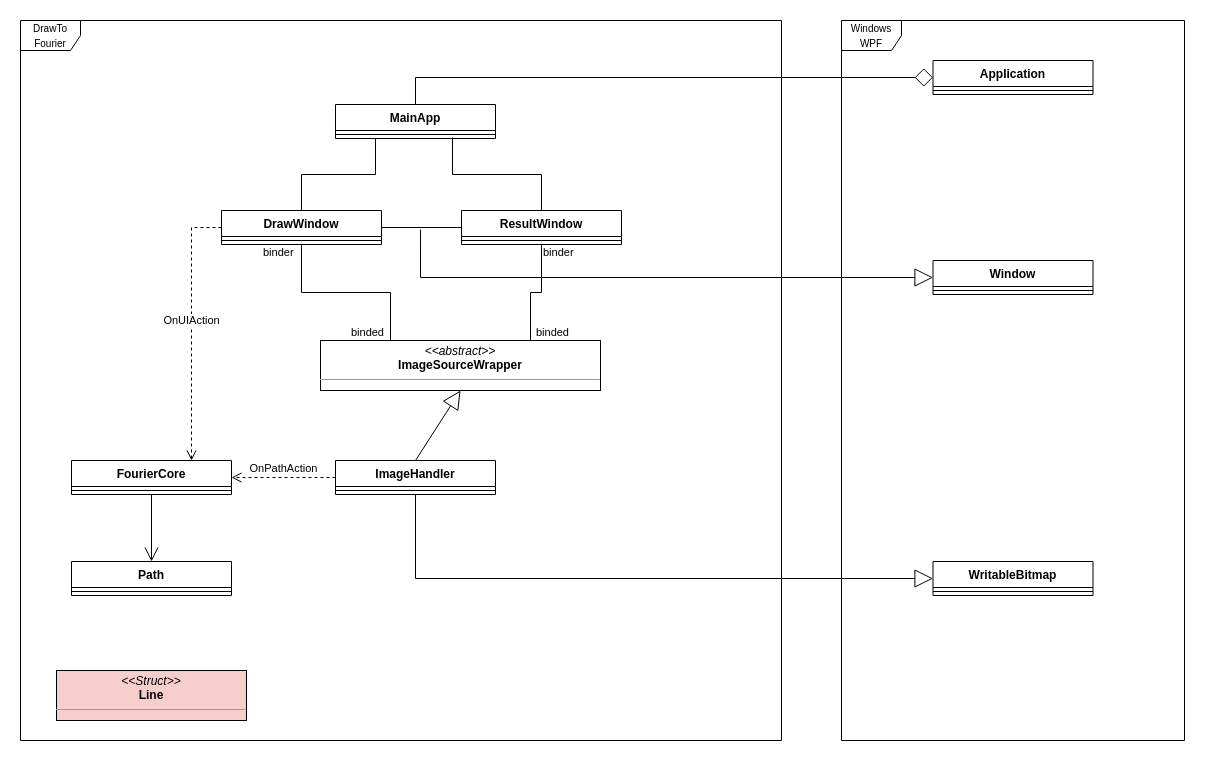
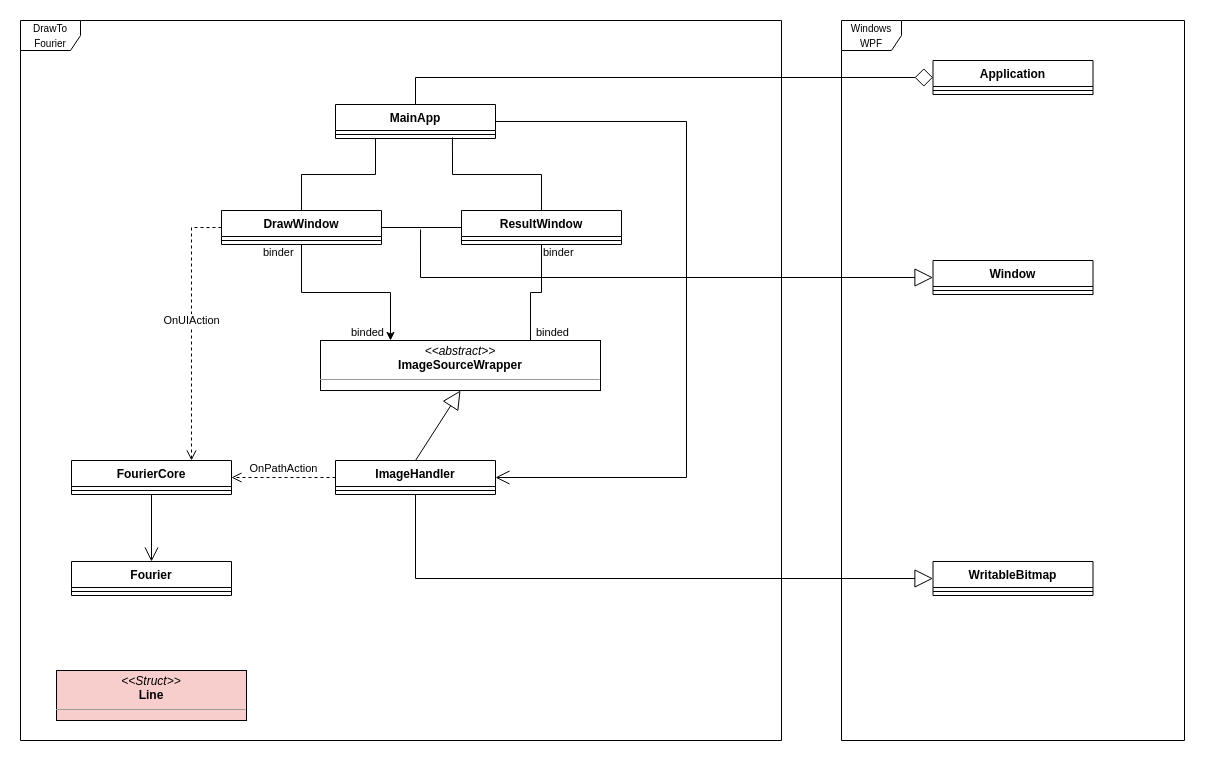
edge "MainApp" -> "ImageHandler": added
edge "DrawWindow" -- "<<abstract>> ImageSourceWrapper": arrowhead none -> classic
node "Path": label "Path" -> "Fourier"
